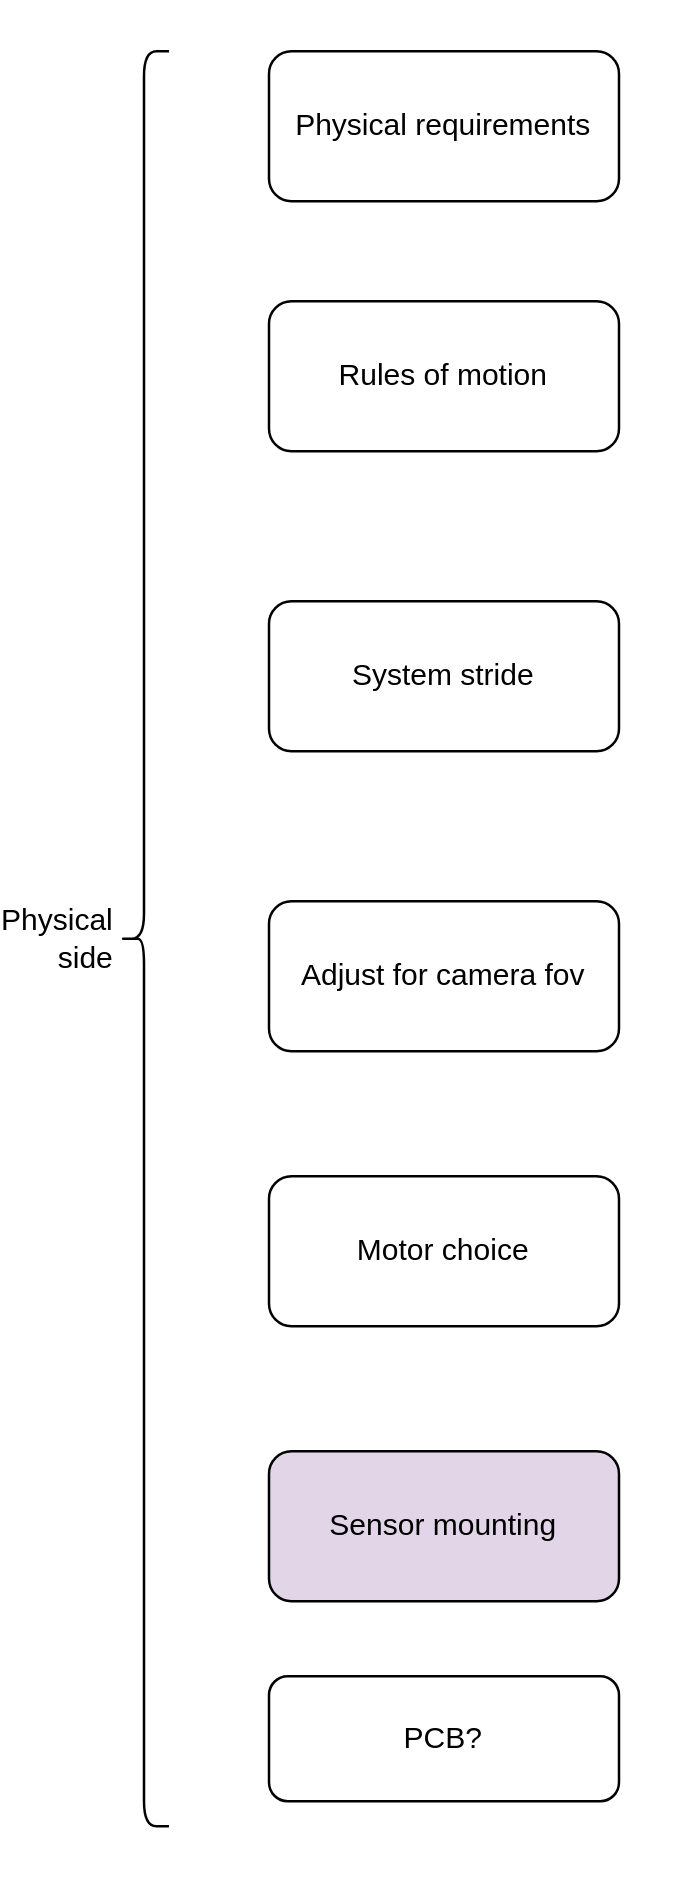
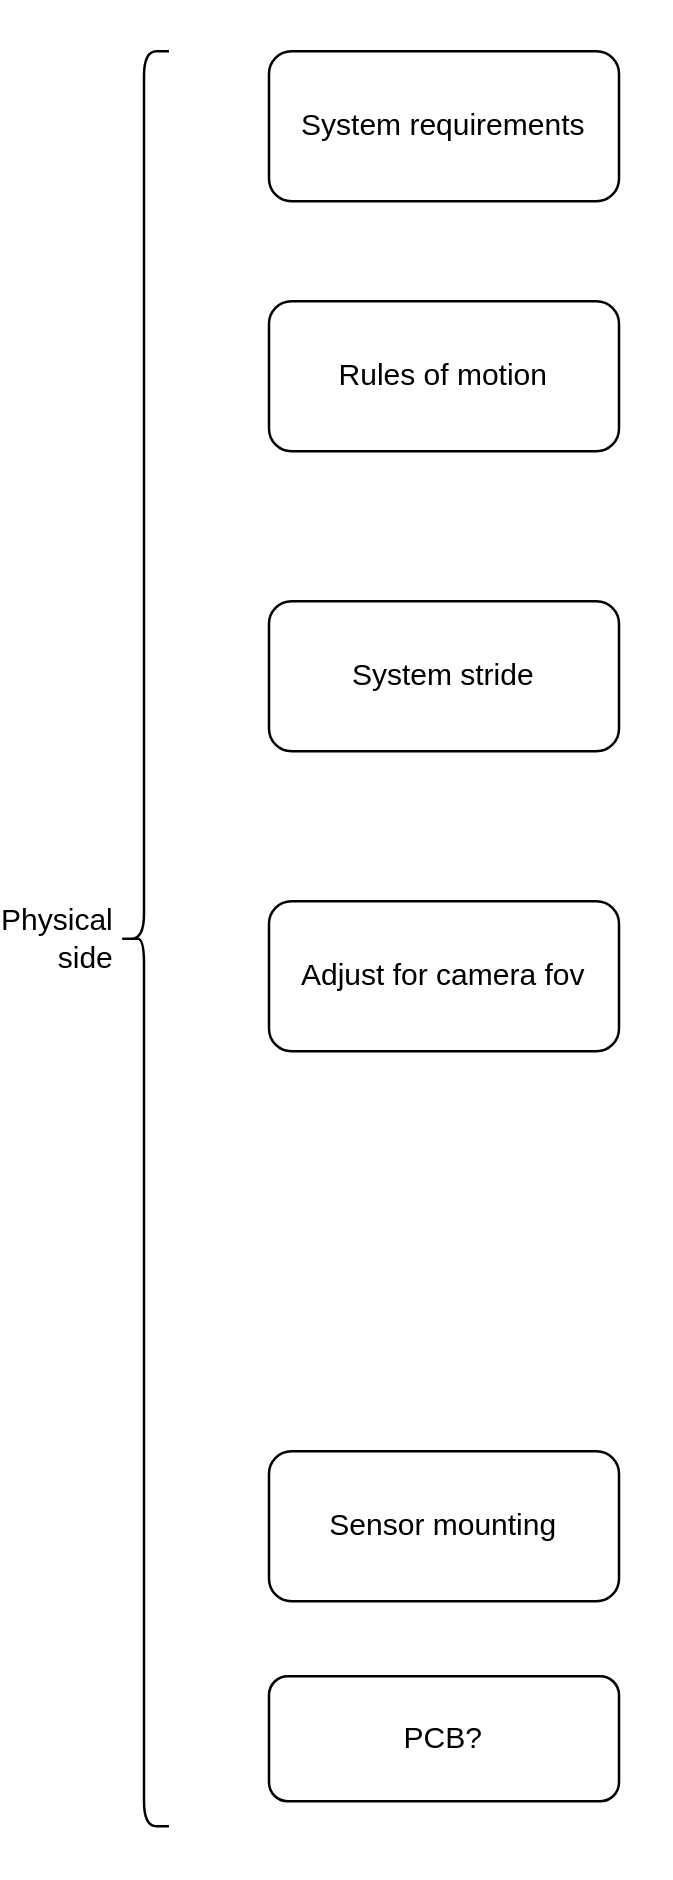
node "Physical requirements": label "Physical requirements" -> "System requirements"
node "Motor choice": removed
node "Sensor mounting": fillcolor #e1d5e7 -> #ffffff
